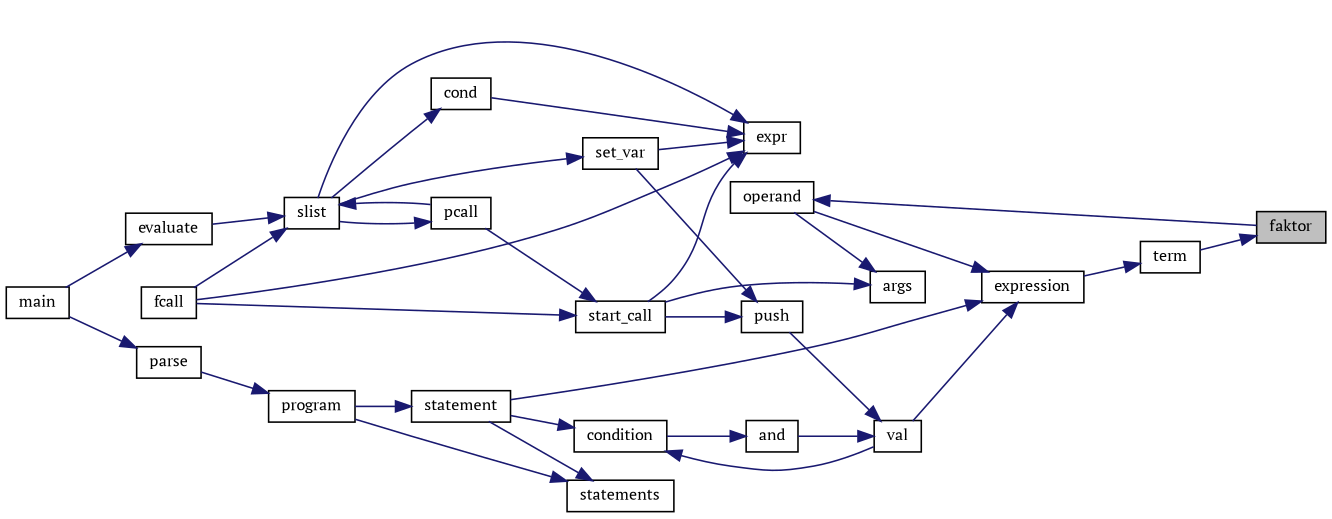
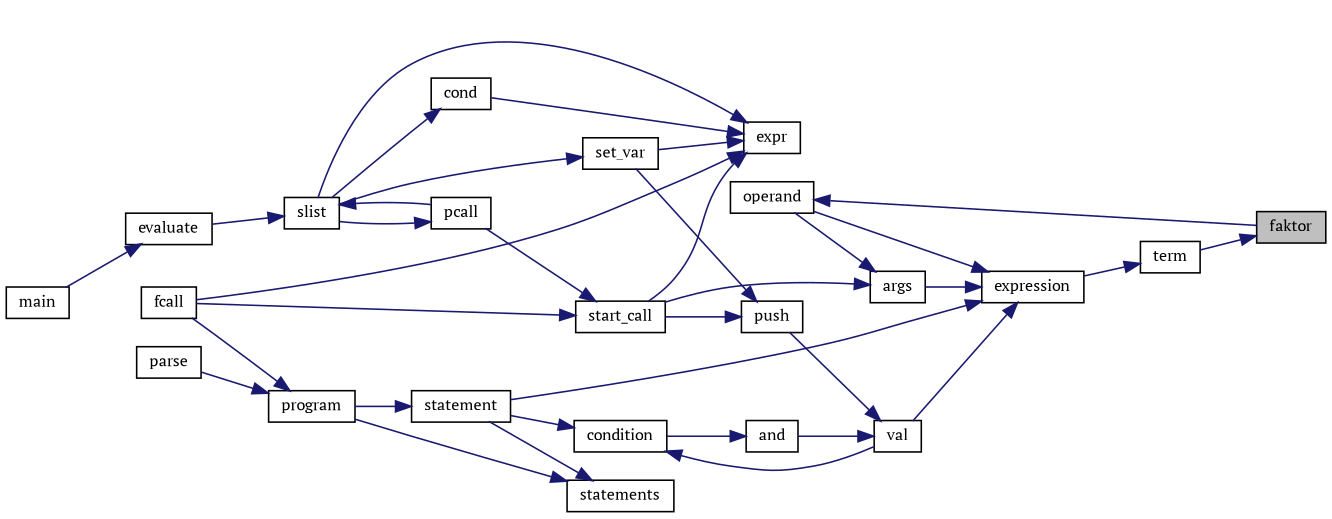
edge "fcall" -> "slist": now "fcall" -> "program"
edge "args" -> "expression": added
edge "main" -> "parse": removed
